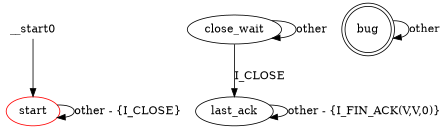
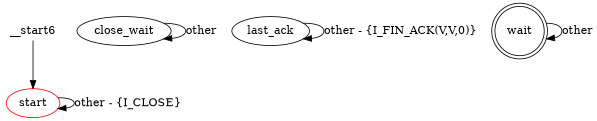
node "__start0": label "__start0" -> "__start6"
node "bug": label "bug" -> "wait"
edge "close_wait" -> "last_ack": removed, label "I_CLOSE"
